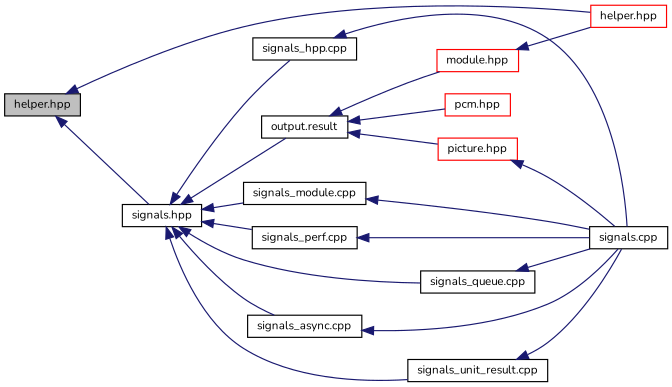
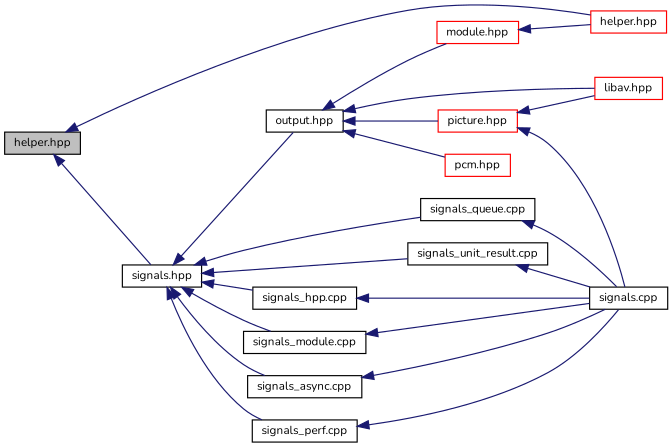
node "libav.hpp": added
node "output.result": label "output.result" -> "output.hpp"
